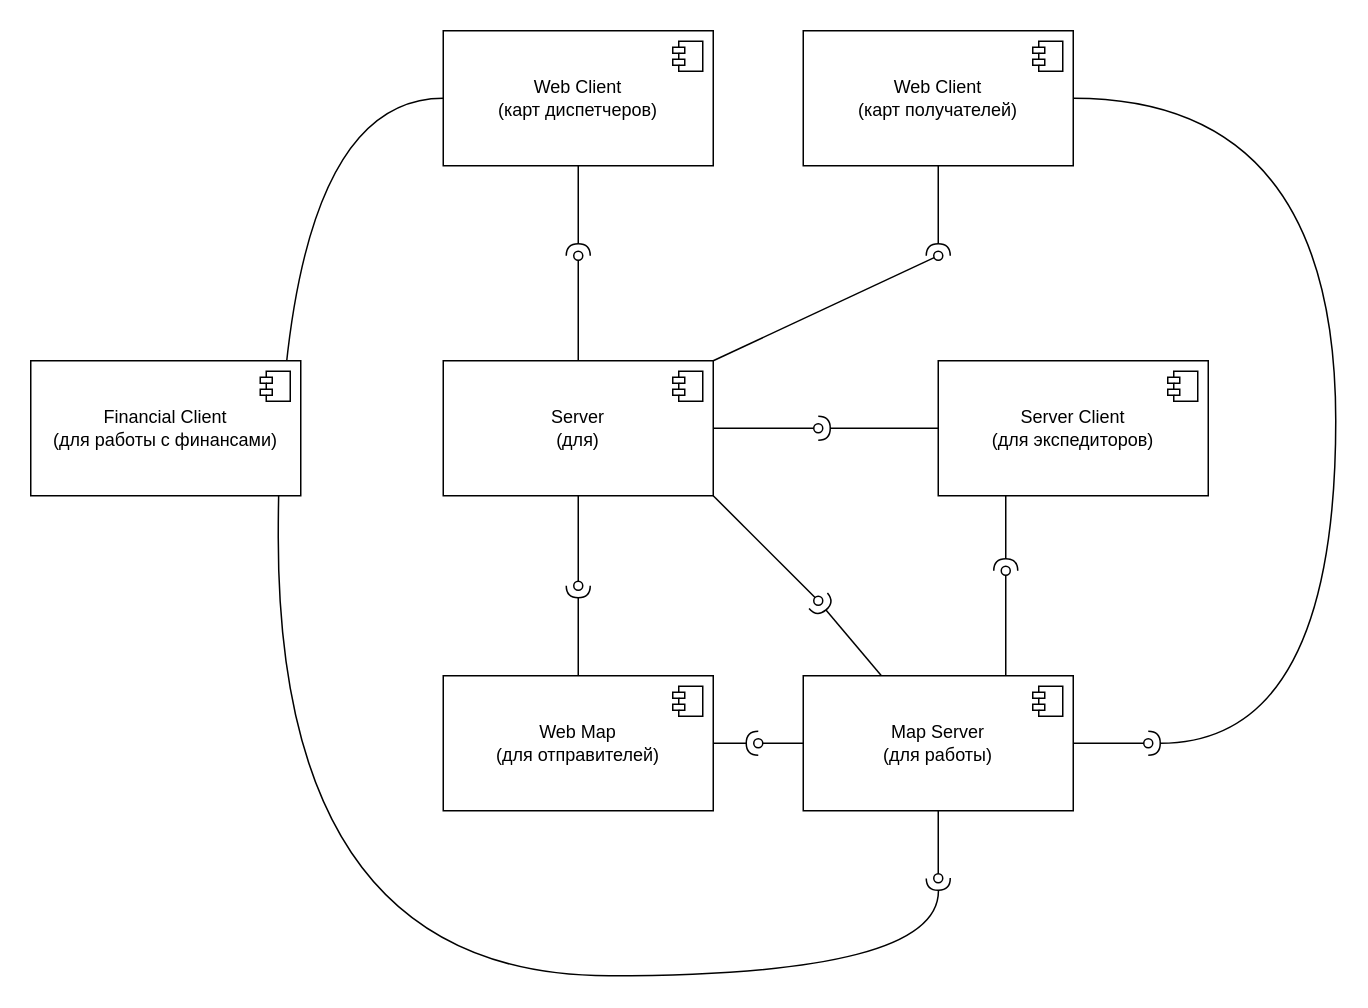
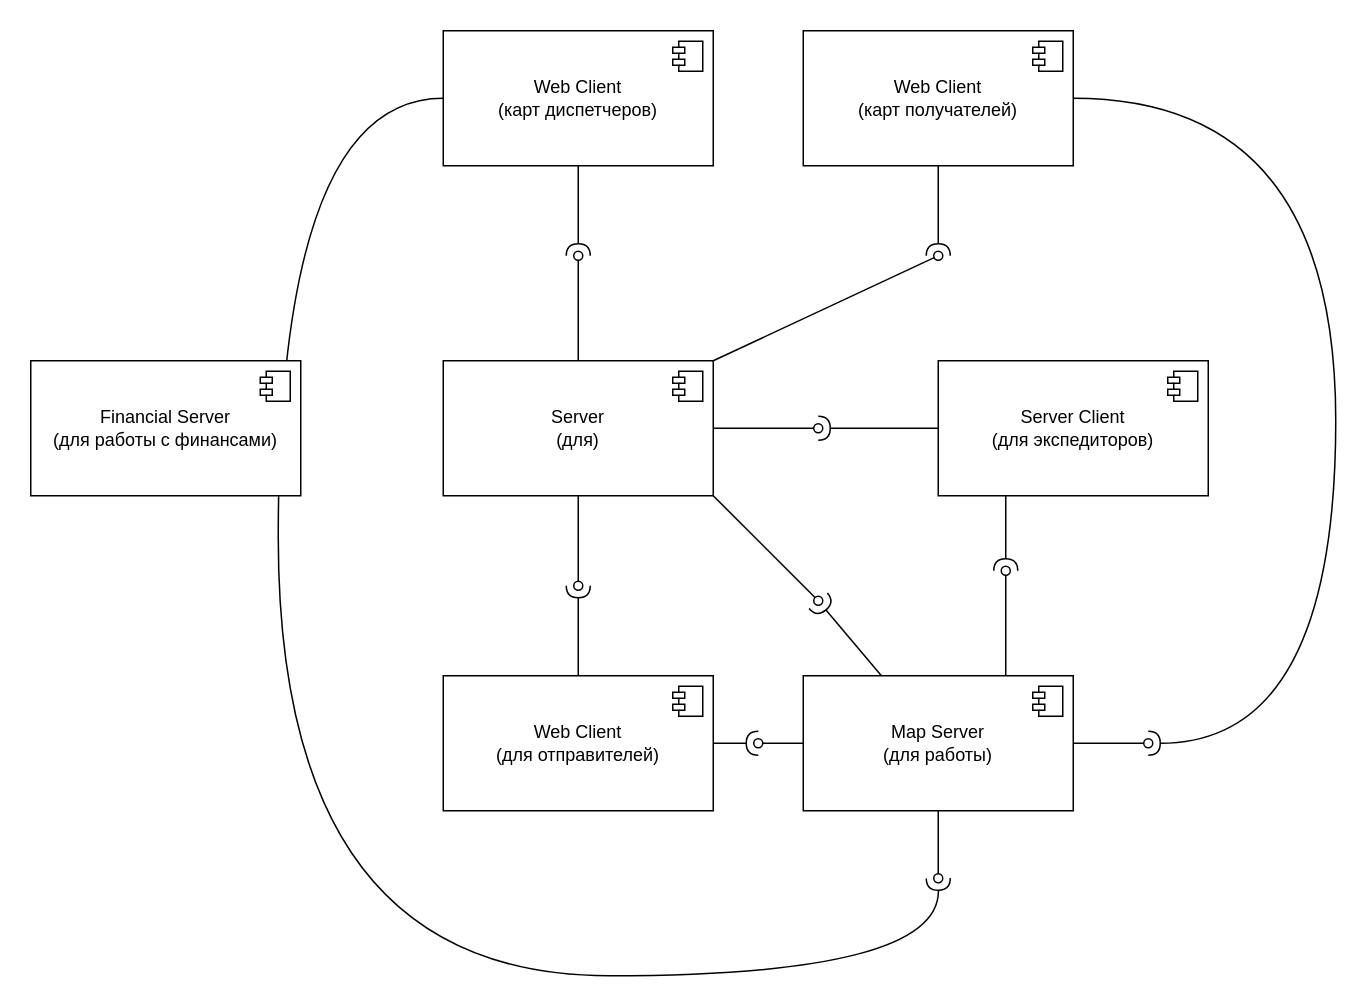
node "Financial Client (для работы с финансами)": label "Financial Client (для работы с финансами)" -> "Financial Server (для работы с финансами)"
node "Web Map (для отправителей)": label "Web Map (для отправителей)" -> "Web Client (для отправителей)"
